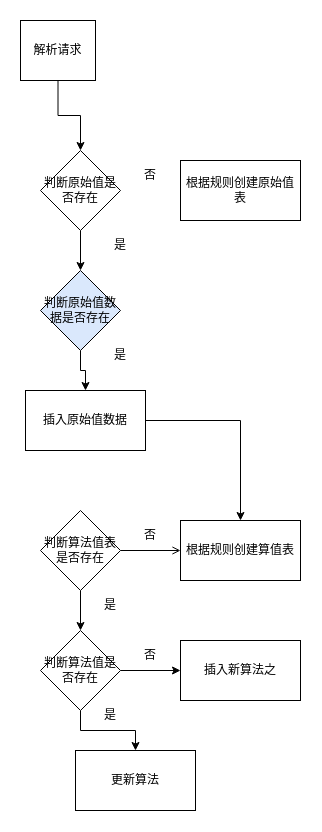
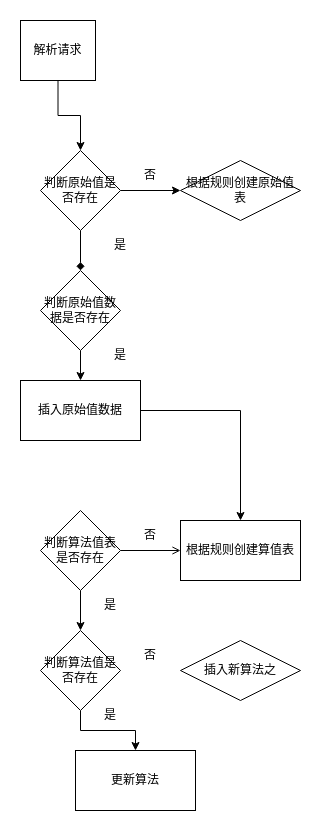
edge "判断原始值是否存在" -> "根据规则创建原始值表": added
node "根据规则创建原始值表": shape rectangle -> diamond
edge "判断原始值是否存在" -> "判断原始值数据是否存在": arrowhead classic -> diamond
node "判断原始值数据是否存在": fillcolor #dae8fc -> #ffffff
node "插入原始值数据": moved (86, 421) -> (81, 411)
edge "判断算法值是否存在" -> "插入新算法之": removed
node "插入新算法之": shape rectangle -> diamond
